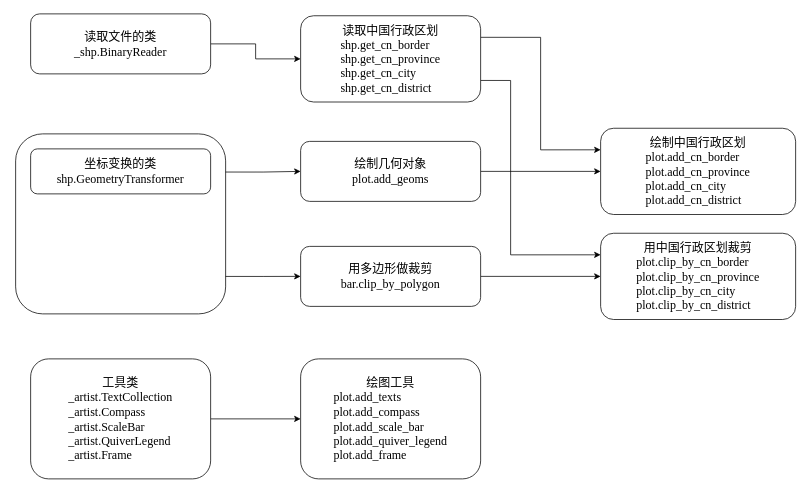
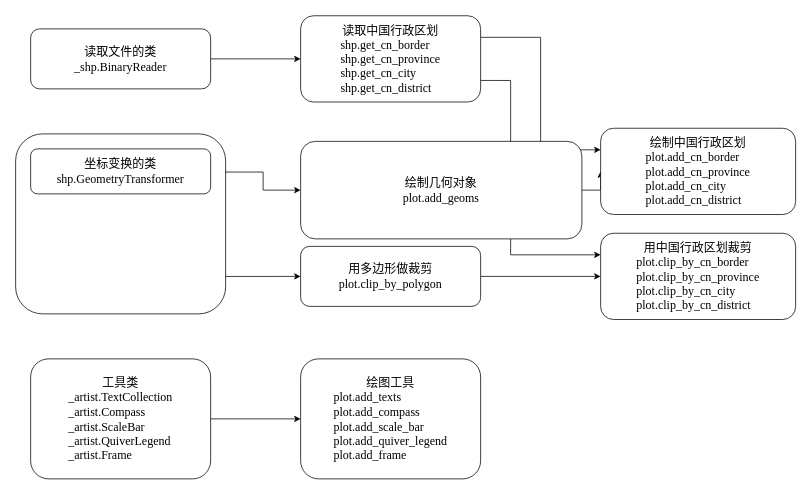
node "读取文件的类 _shp.BinaryReader": moved (120, 44) -> (120, 59)
node "绘制几何对象 plot.add_geoms": size 180x60 -> 281x98
node "用多边形做裁剪 bar.clip_by_polygon": label "用多边形做裁剪 bar.clip_by_polygon" -> "用多边形做裁剪 plot.clip_by_polygon"
